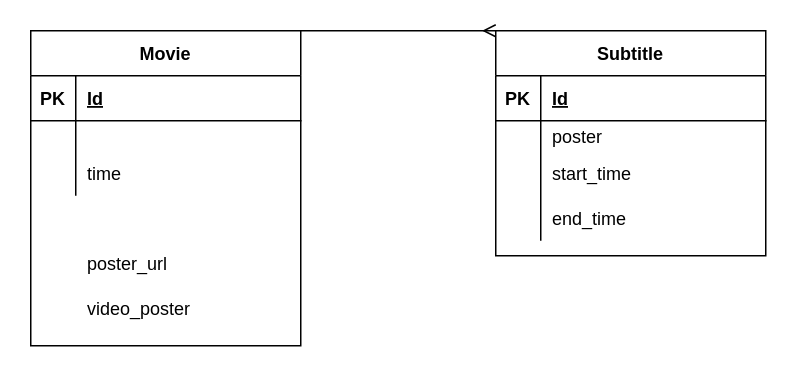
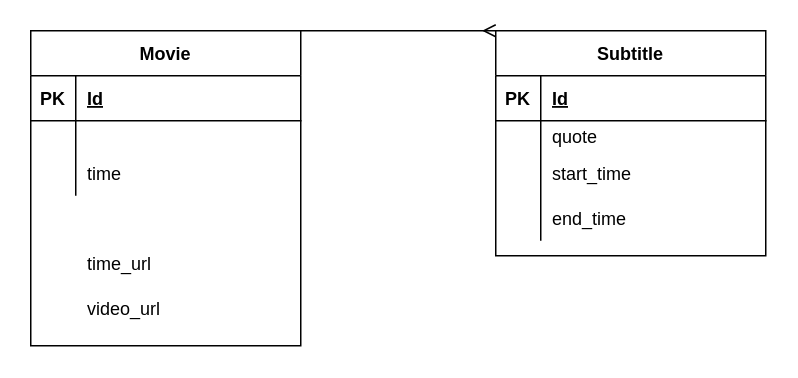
node "poster": label "poster" -> "quote"
node "poster_url": label "poster_url" -> "time_url"
node "video_poster": label "video_poster" -> "video_url"
